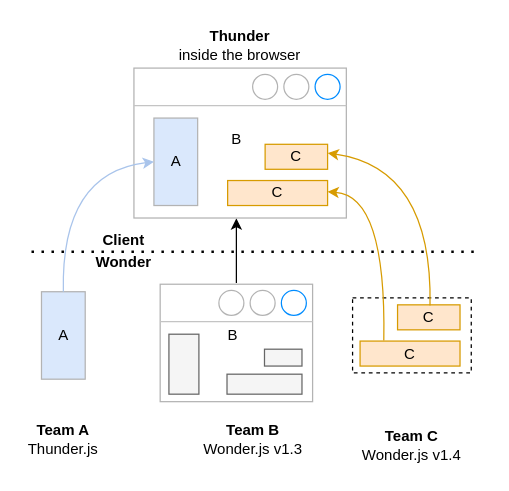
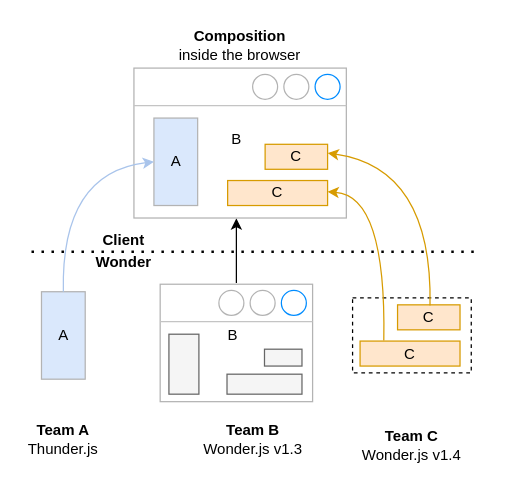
node "Thunder inside the browser": label "Thunder inside the browser" -> "Composition inside the browser"
